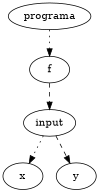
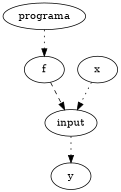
edge "input" -> "x": reversed
edge "input" -> "y": style dashed -> dotted
